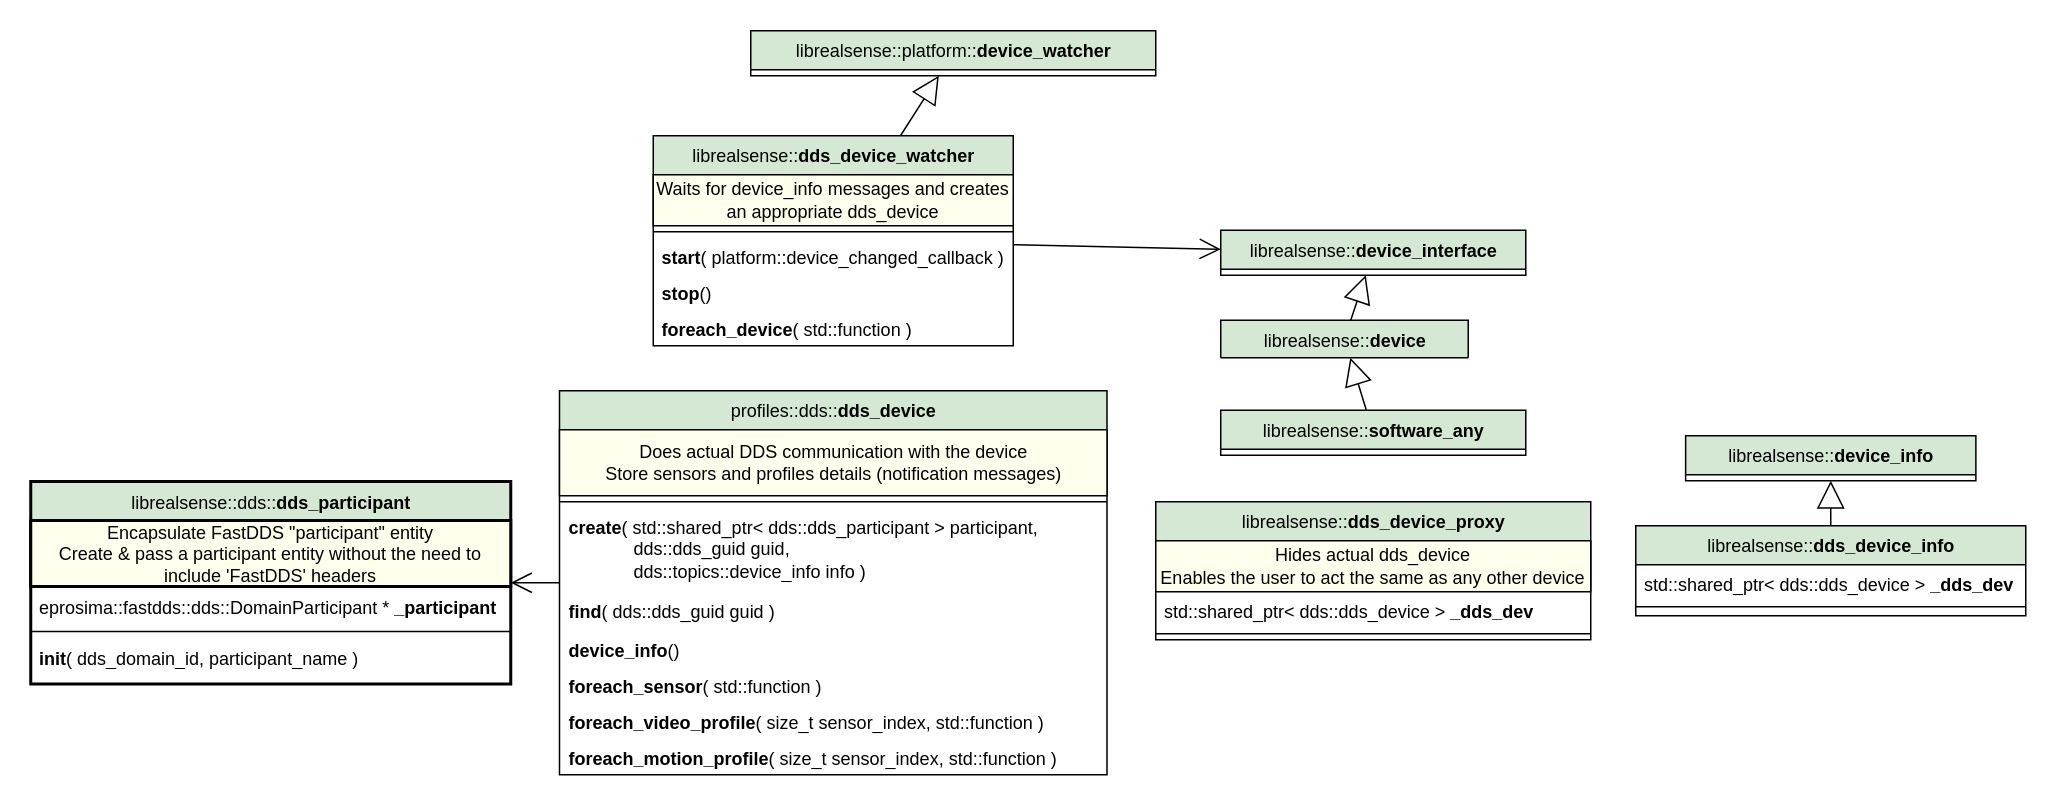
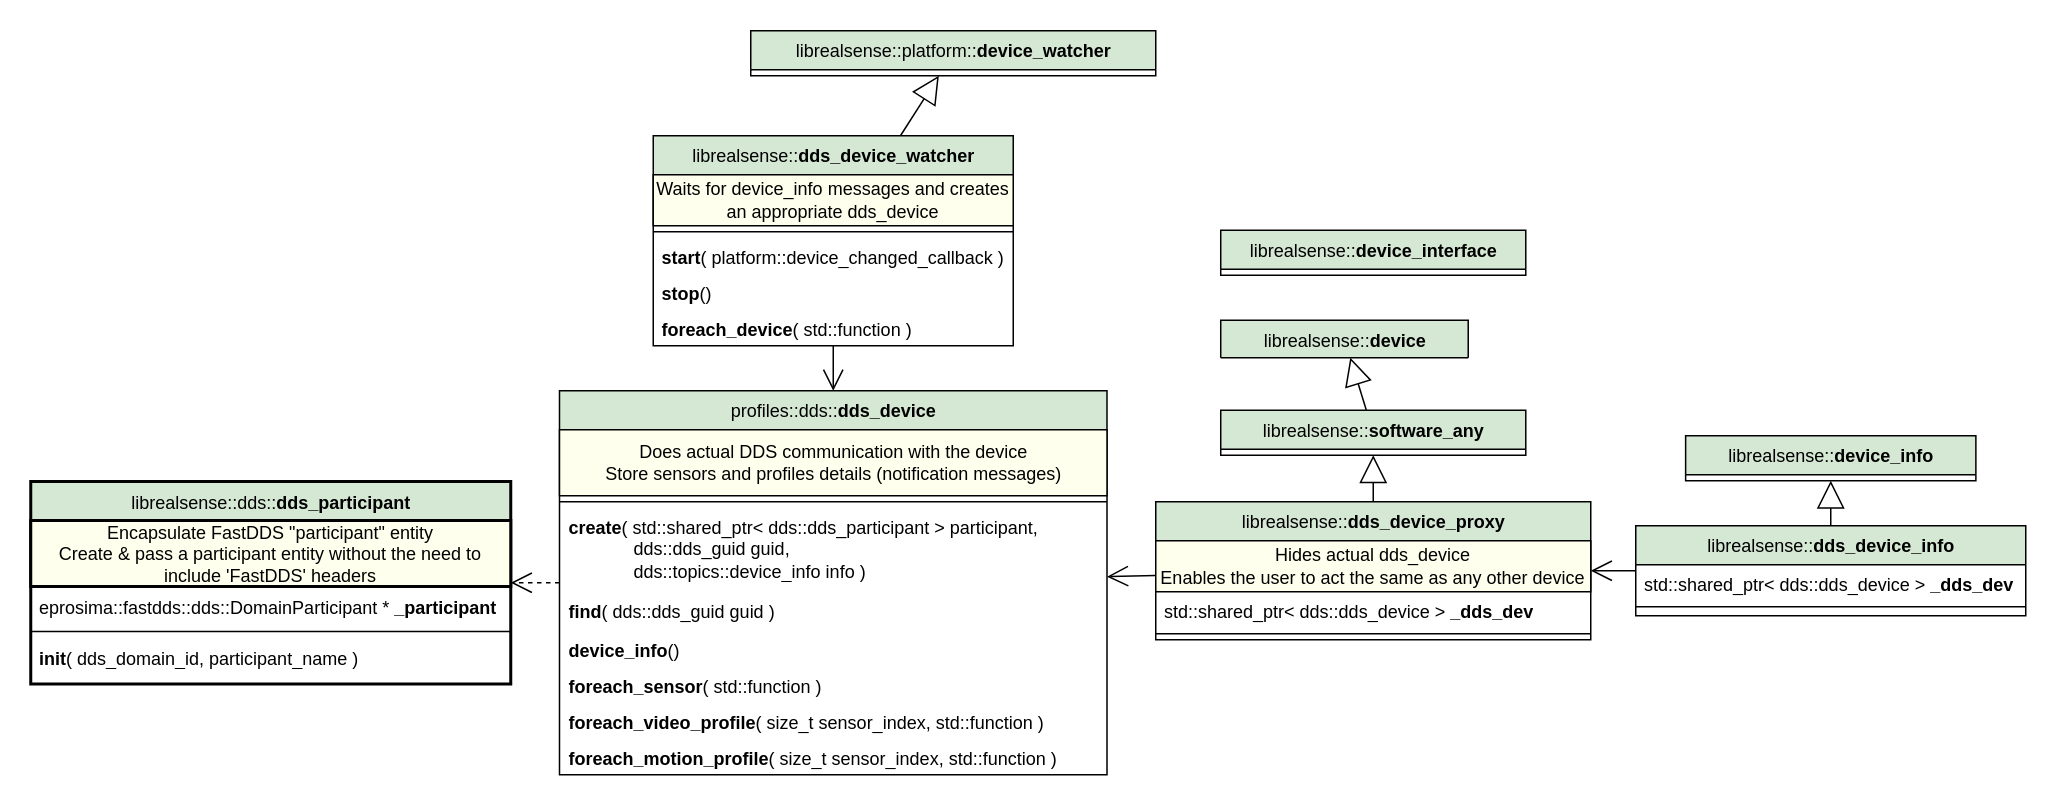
edge "librealsense::dds_device_watcher" -> "librealsense::device_interface": now "librealsense::dds_device_watcher" -> "profiles::dds::dds_device"
edge "librealsense::device" -> "librealsense::device_interface": removed
edge "librealsense::dds_device_proxy" -> "librealsense::software_any": added
edge "librealsense::dds_device_info" -> "librealsense::dds_device_proxy": added
edge "librealsense::dds_device_proxy" -> "profiles::dds::dds_device": added
edge "profiles::dds::dds_device" -> "librealsense::dds::dds_participant": style solid -> dashed
